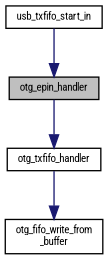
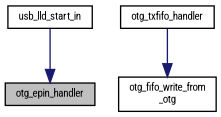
node "usb_txfifo_start_in": label "usb_txfifo_start_in" -> "usb_lld_start_in"
edge "otg_epin_handler" -> "otg_txfifo_handler": removed
node "otg_fifo_write_from _buffer": label "otg_fifo_write_from _buffer" -> "otg_fifo_write_from _otg"
